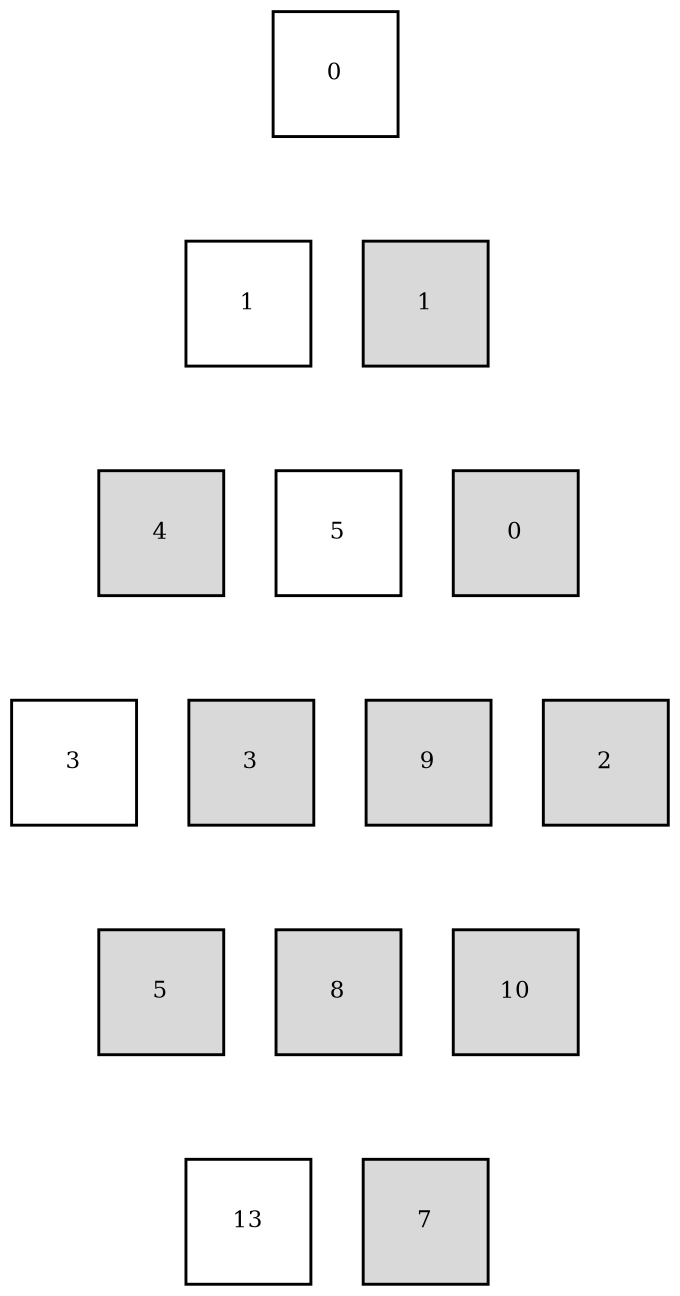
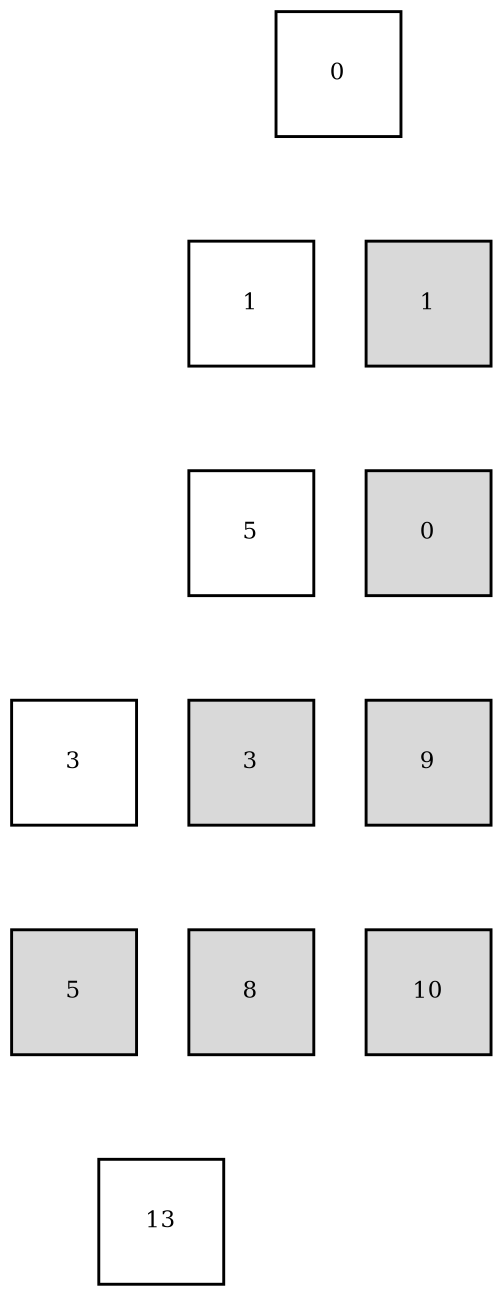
node "4": removed
node "2": removed
node "7": removed
